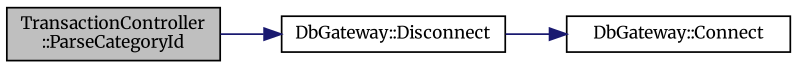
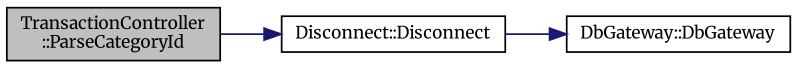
node "DbGateway::Disconnect": label "DbGateway::Disconnect" -> "Disconnect::Disconnect"
node "DbGateway::Connect": label "DbGateway::Connect" -> "DbGateway::DbGateway"
